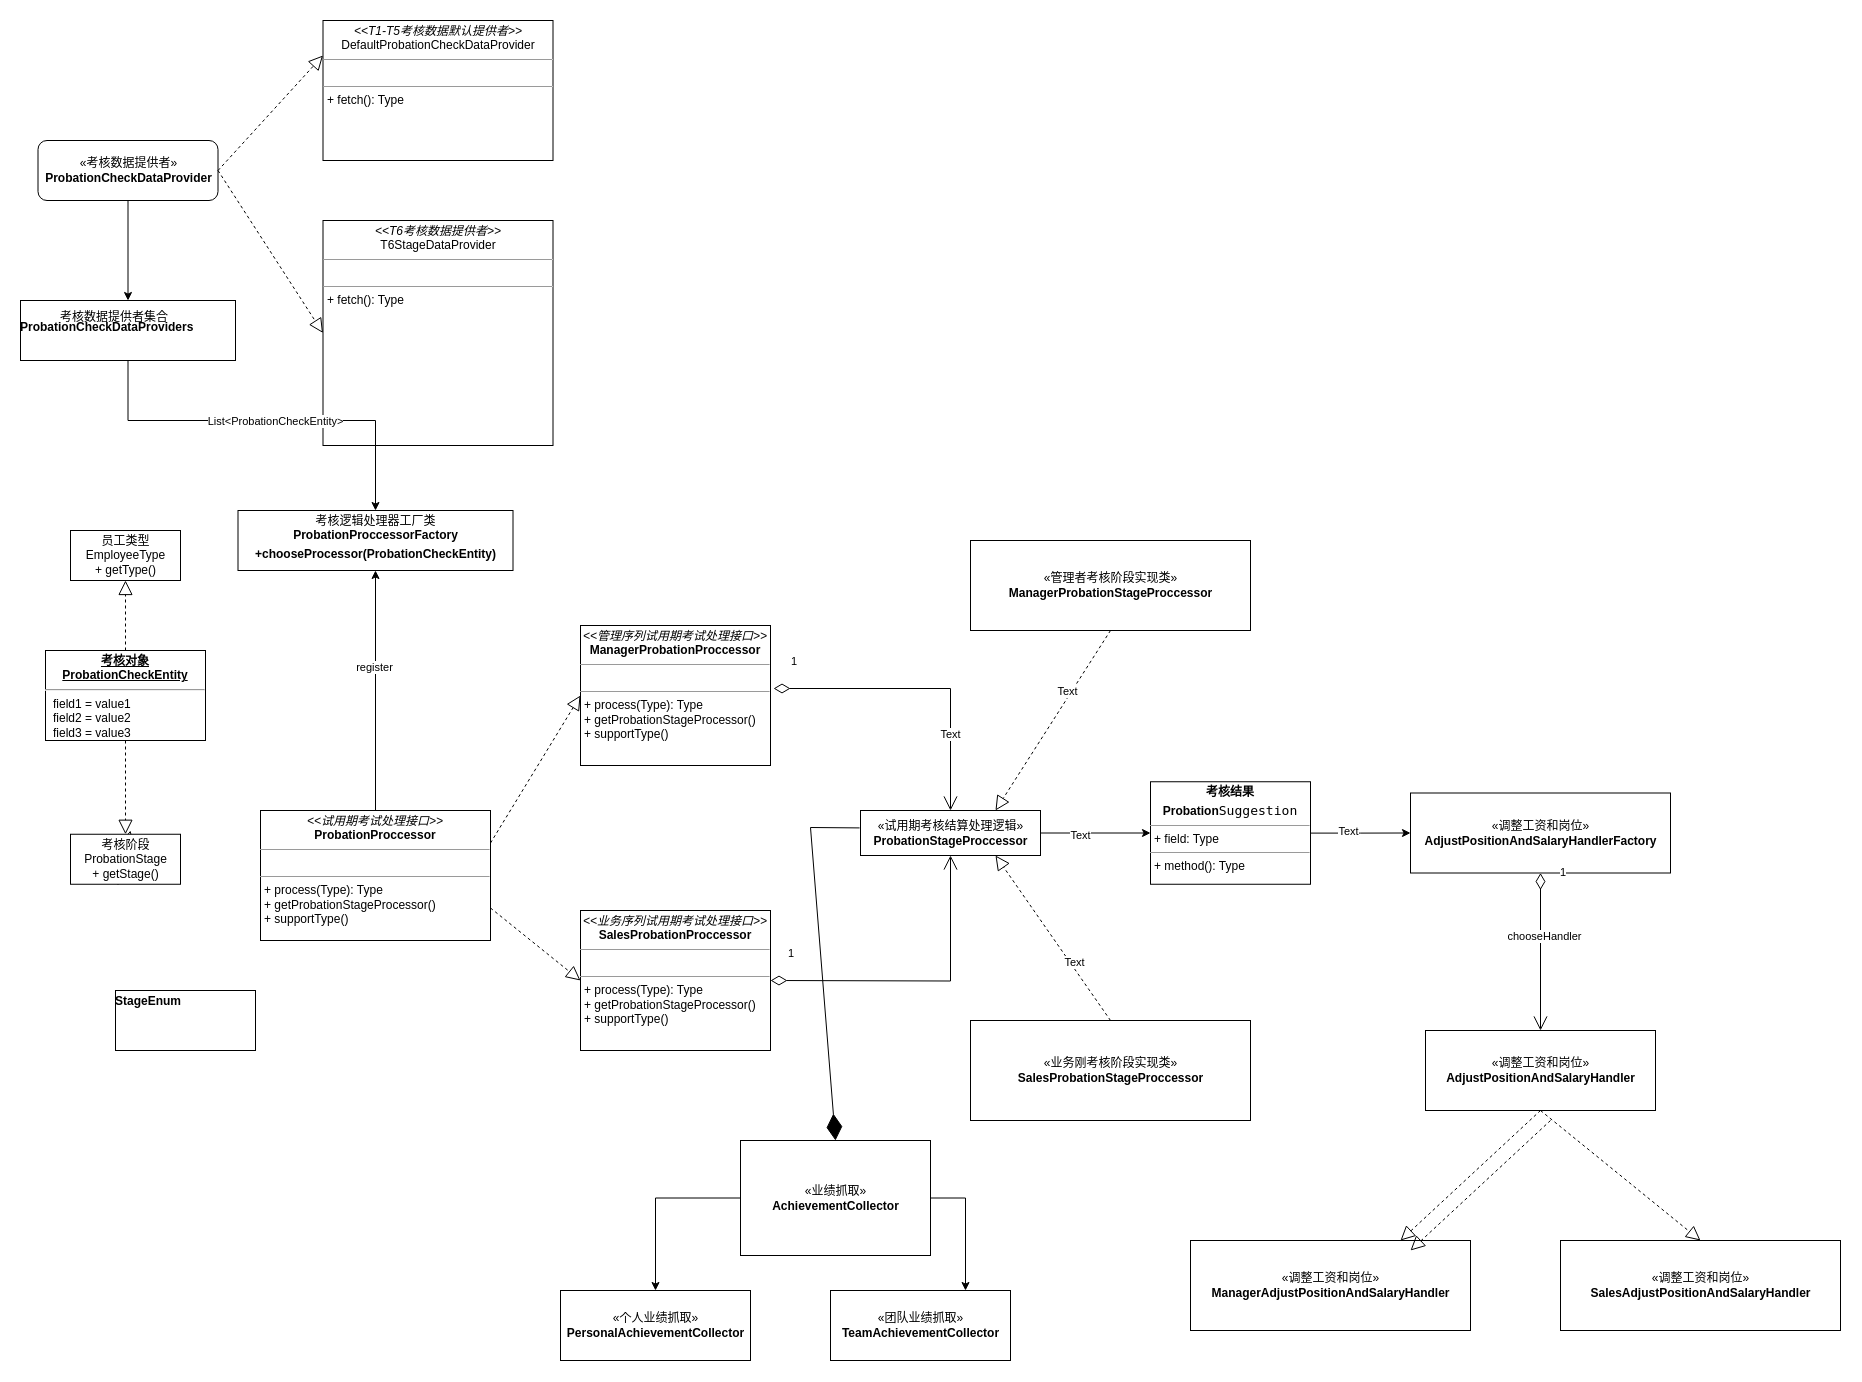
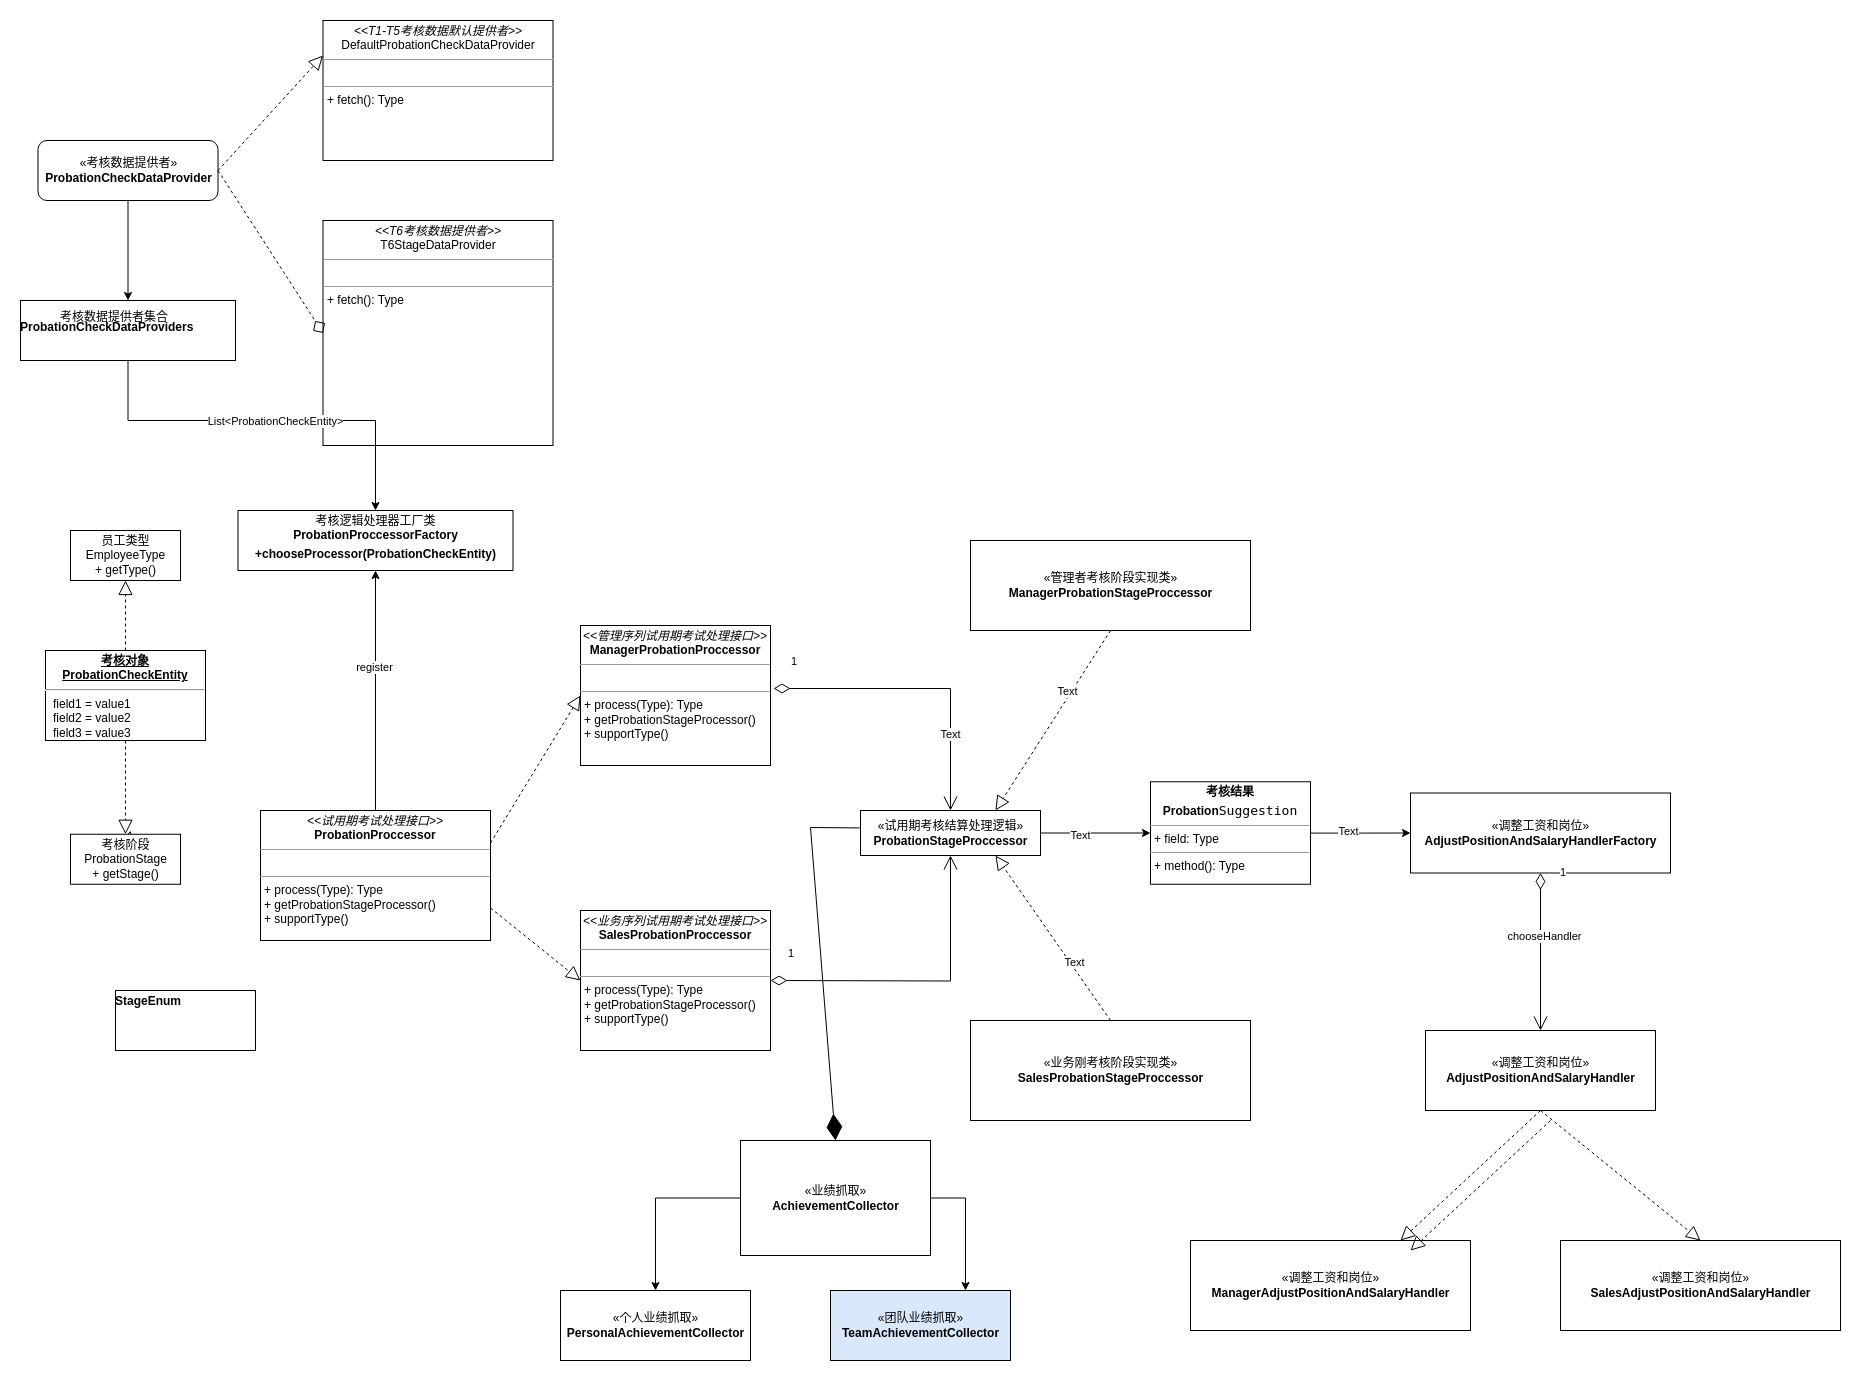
edge "«考核数据提供者» ProbationCheckDataProvider" -> "<<T6考核数据提供者>> T6StageDataProvider + fetch(): Type": arrowhead block -> diamond
node "«团队业绩抓取» TeamAchievementCollector": fillcolor #ffffff -> #dae8fc
